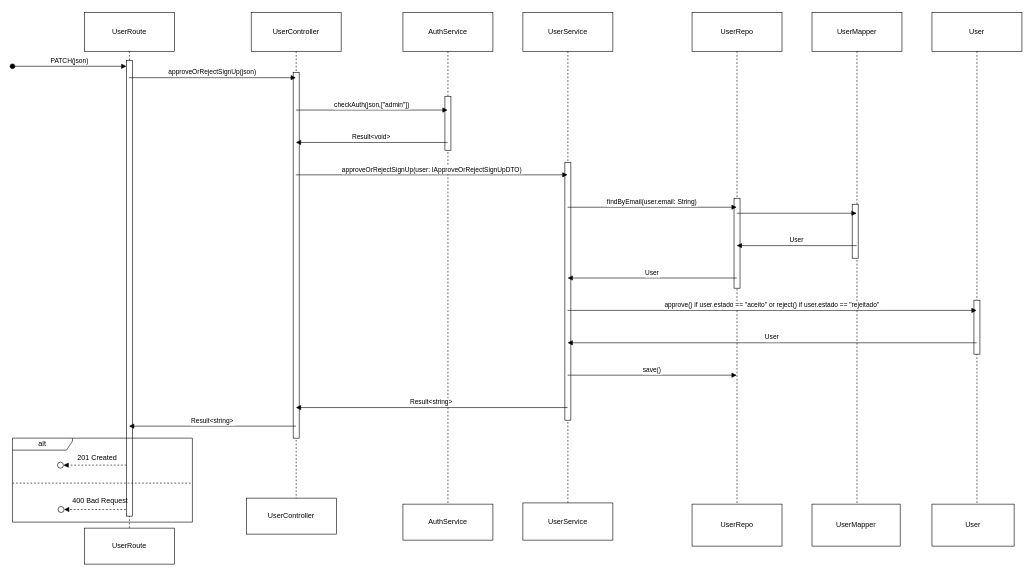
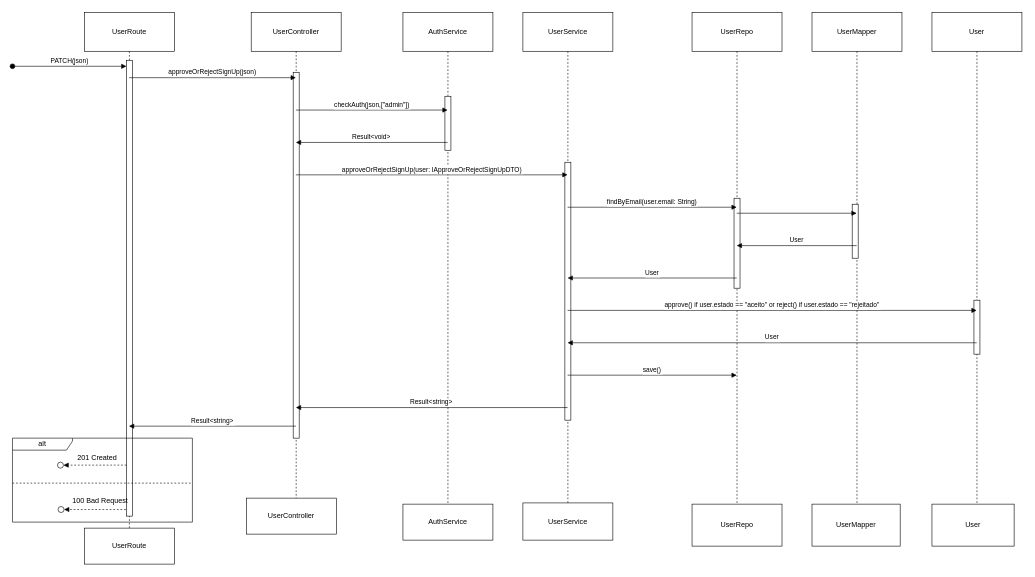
node "400 Bad Request": label "400 Bad Request" -> "100 Bad Request"
